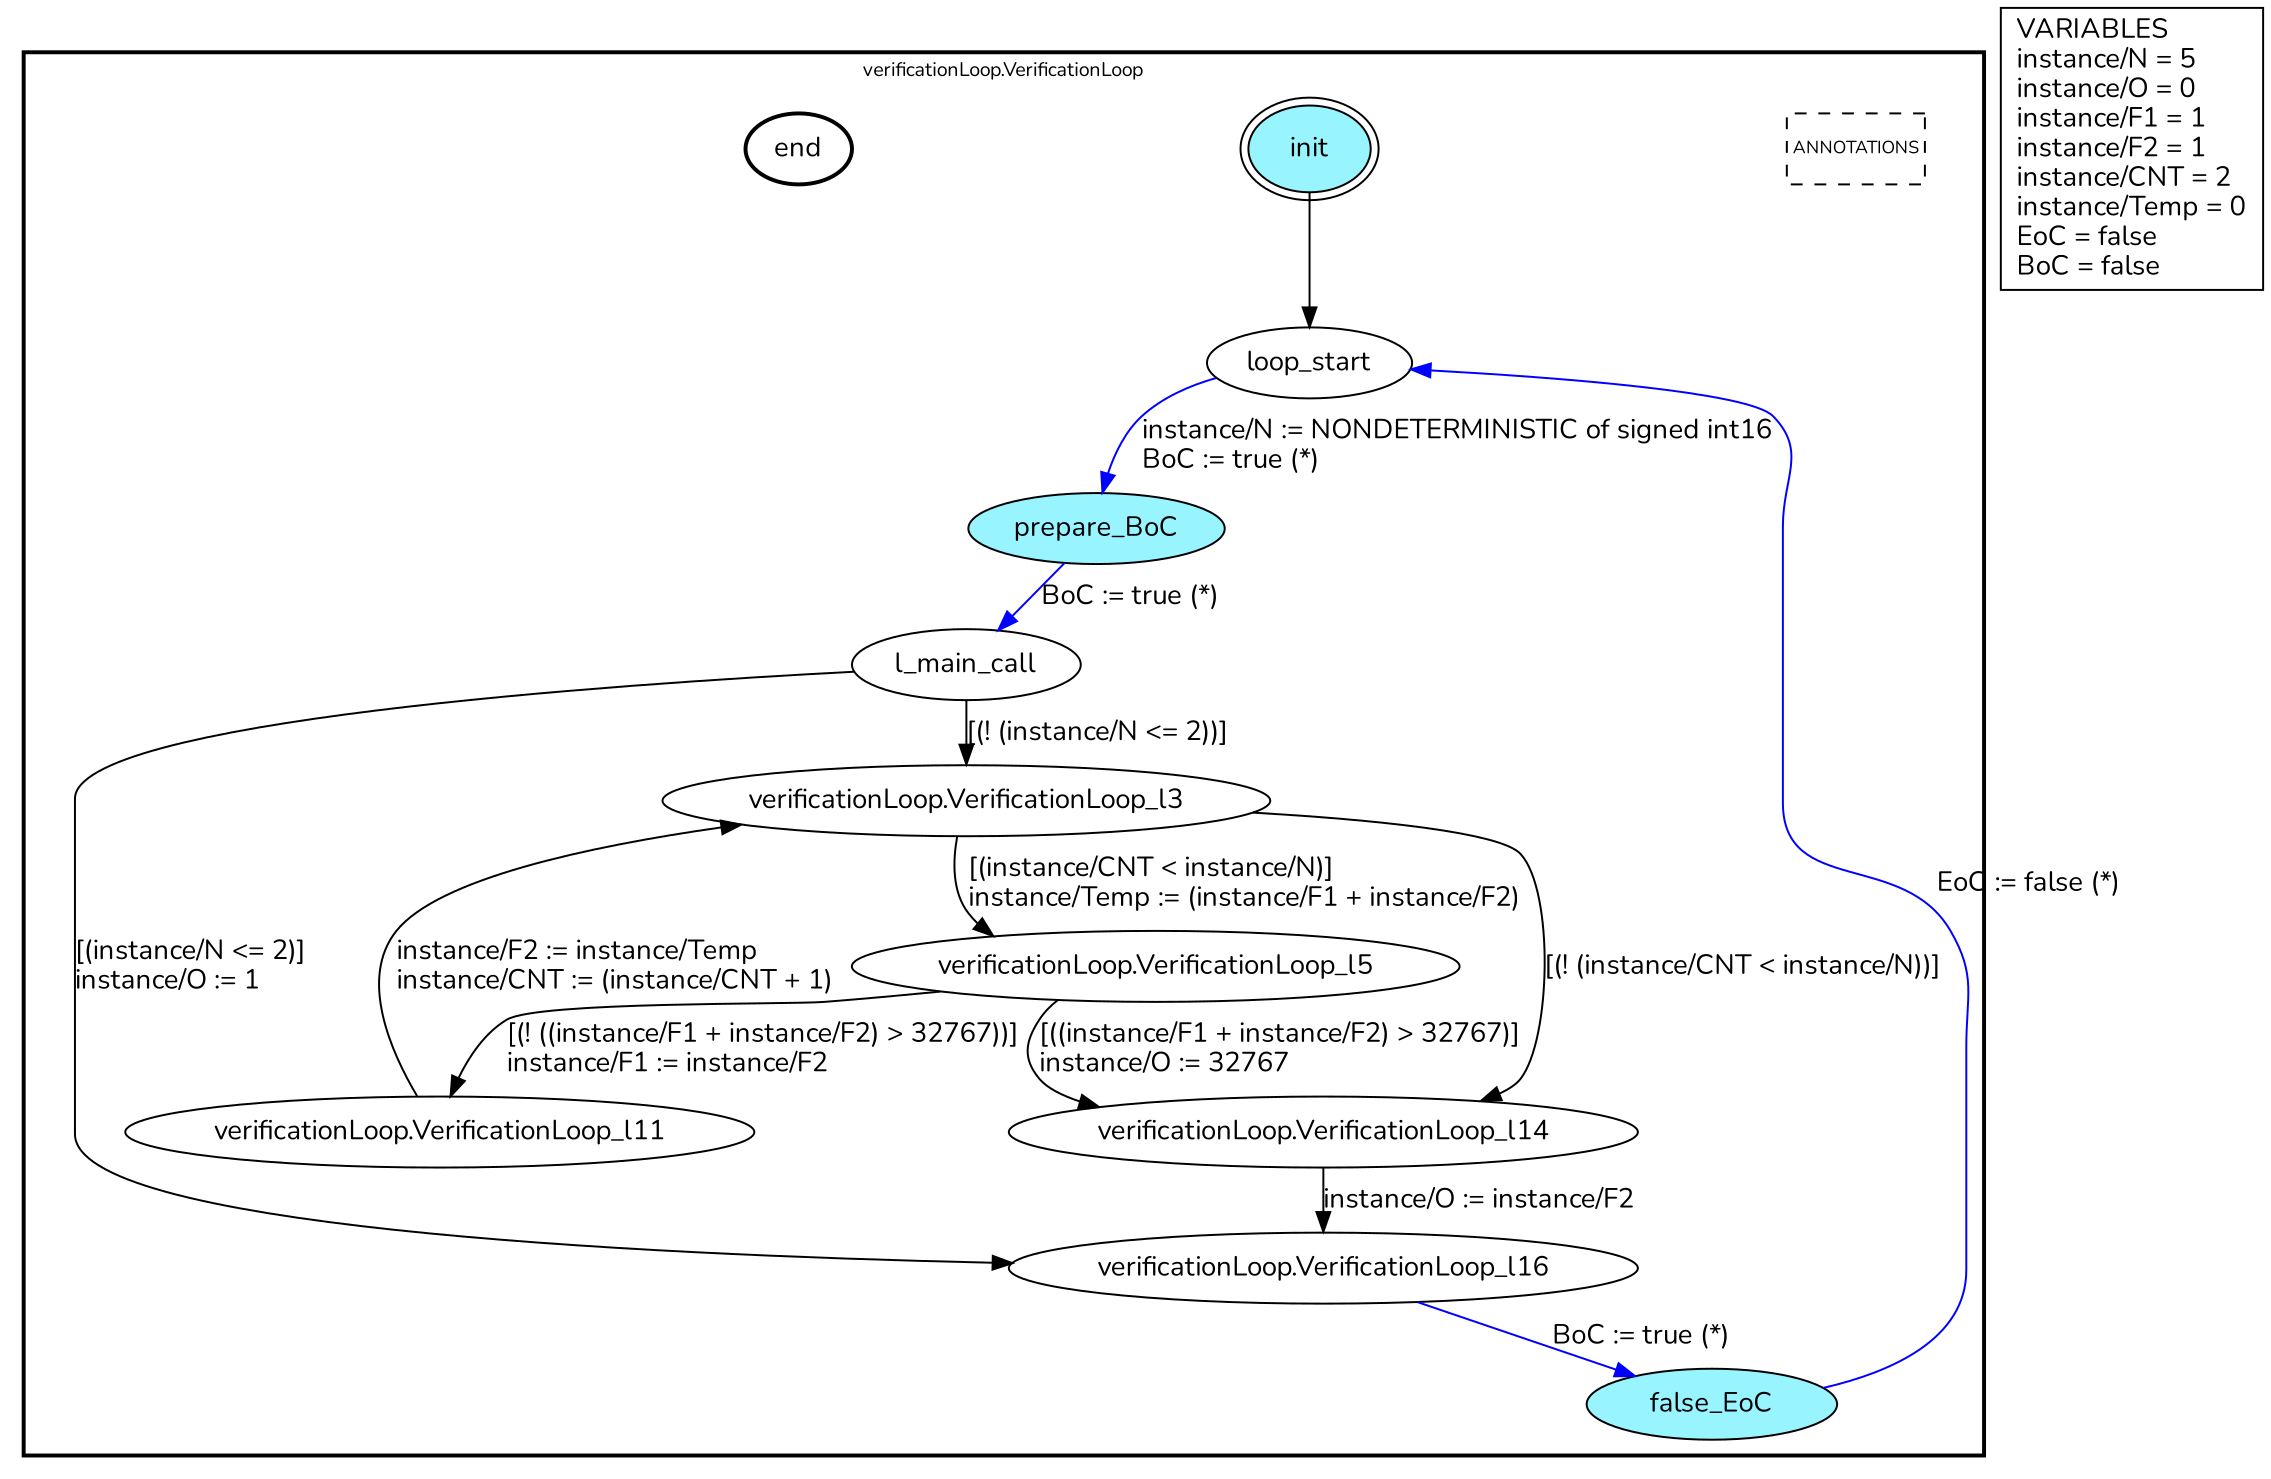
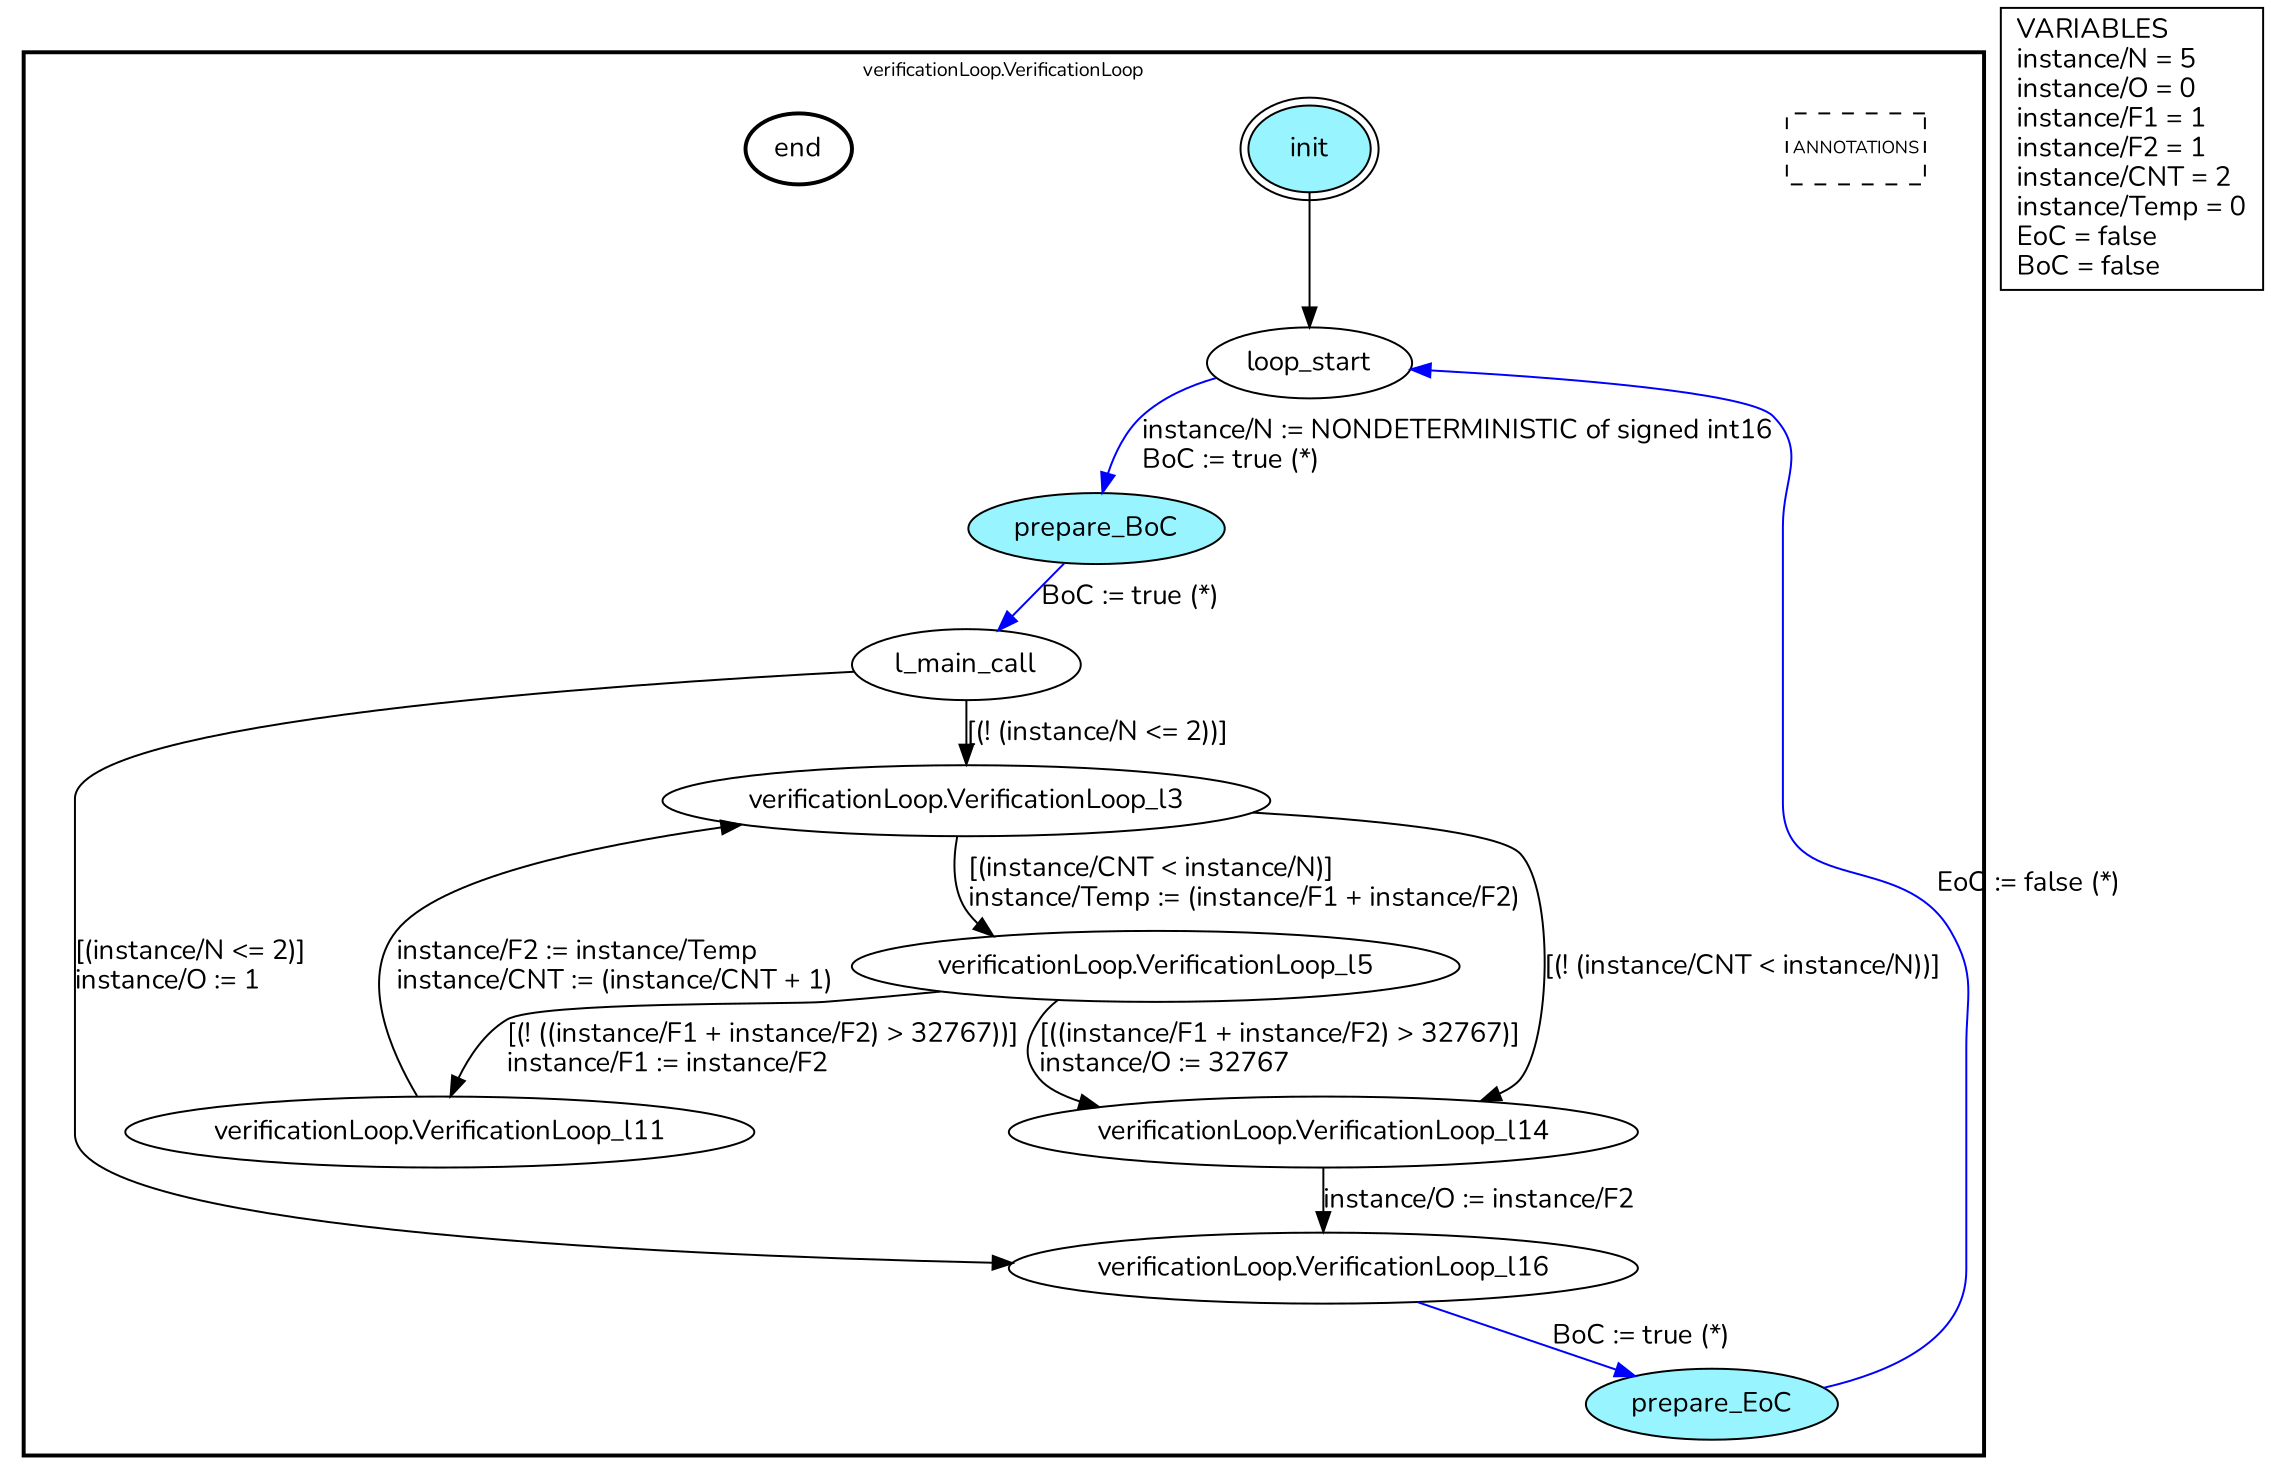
node "false_EoC": label "false_EoC" -> "prepare_EoC"
